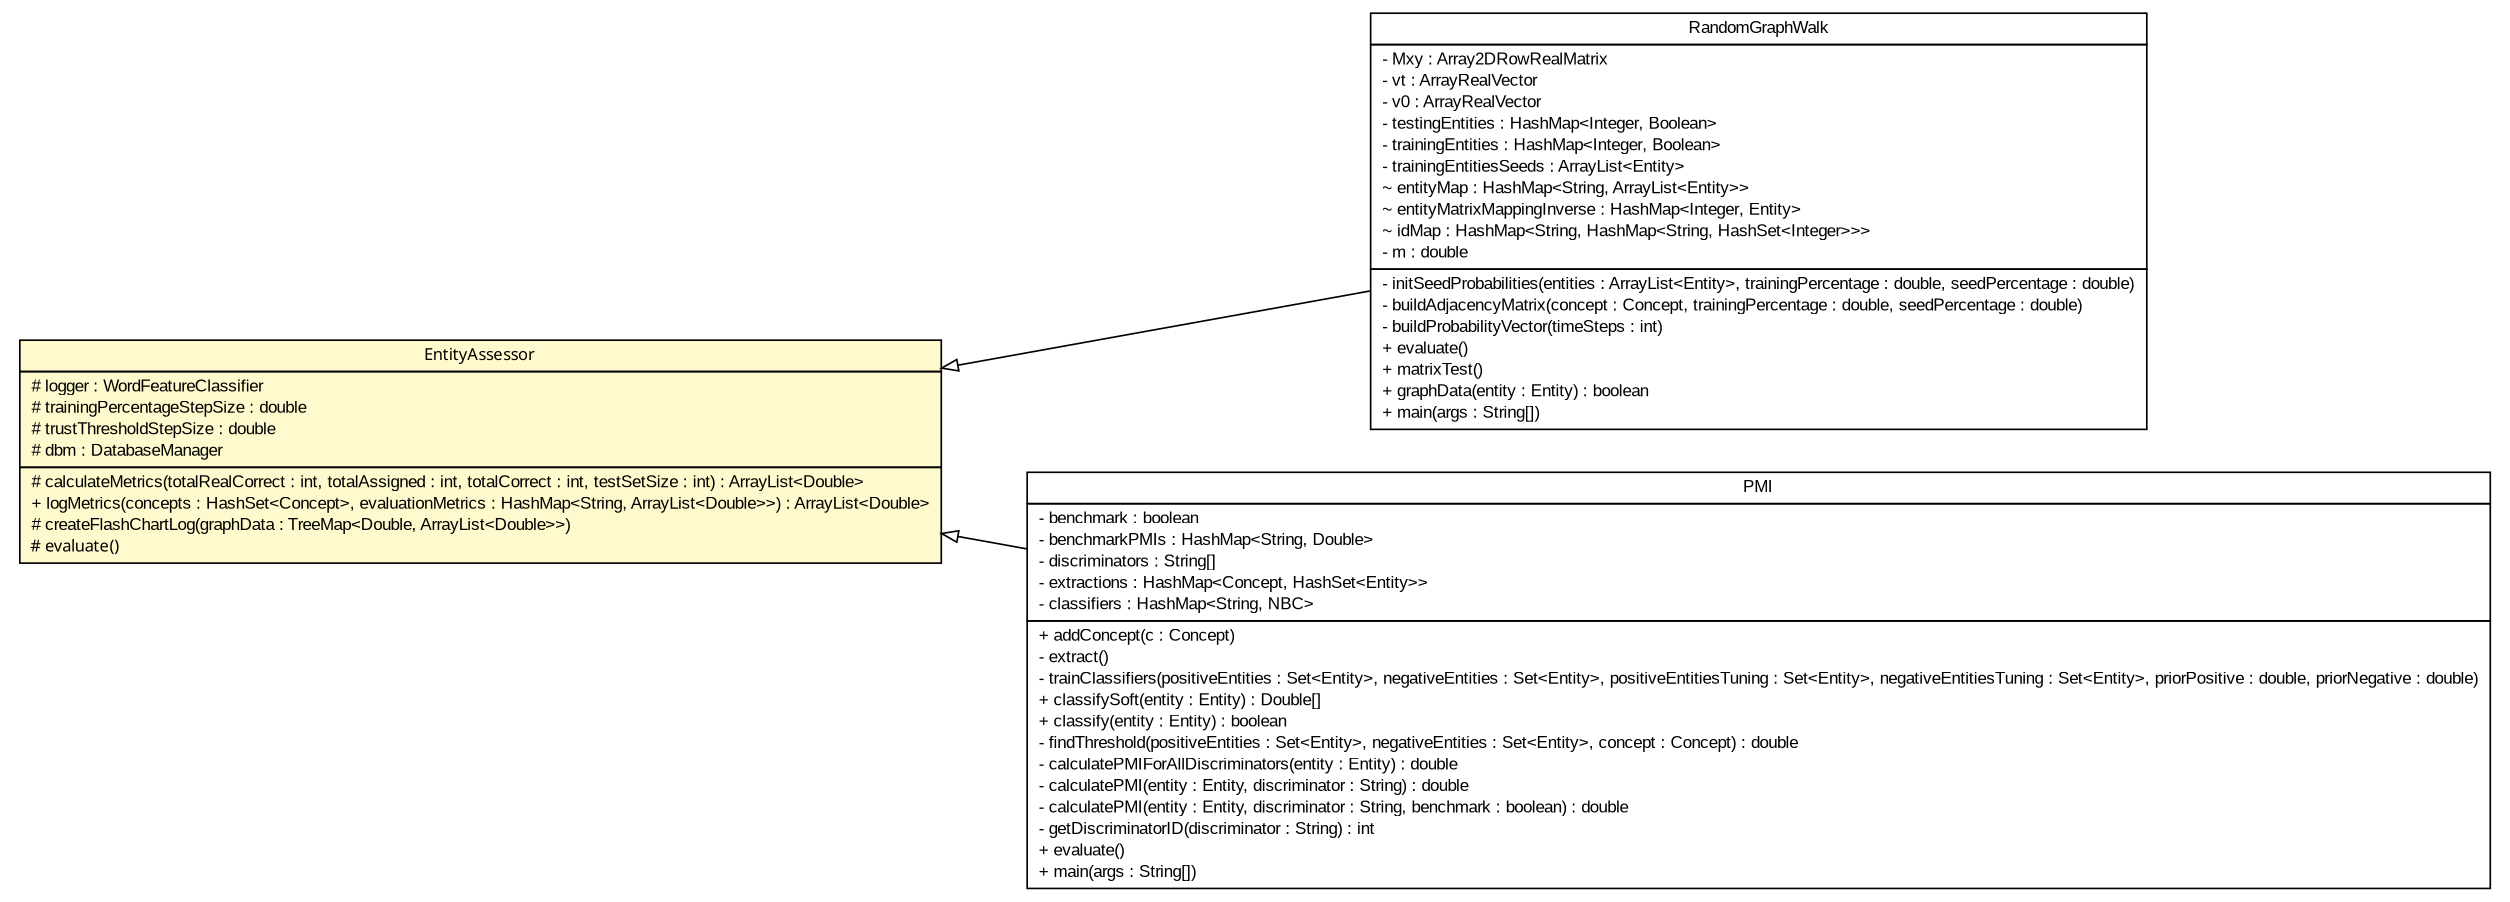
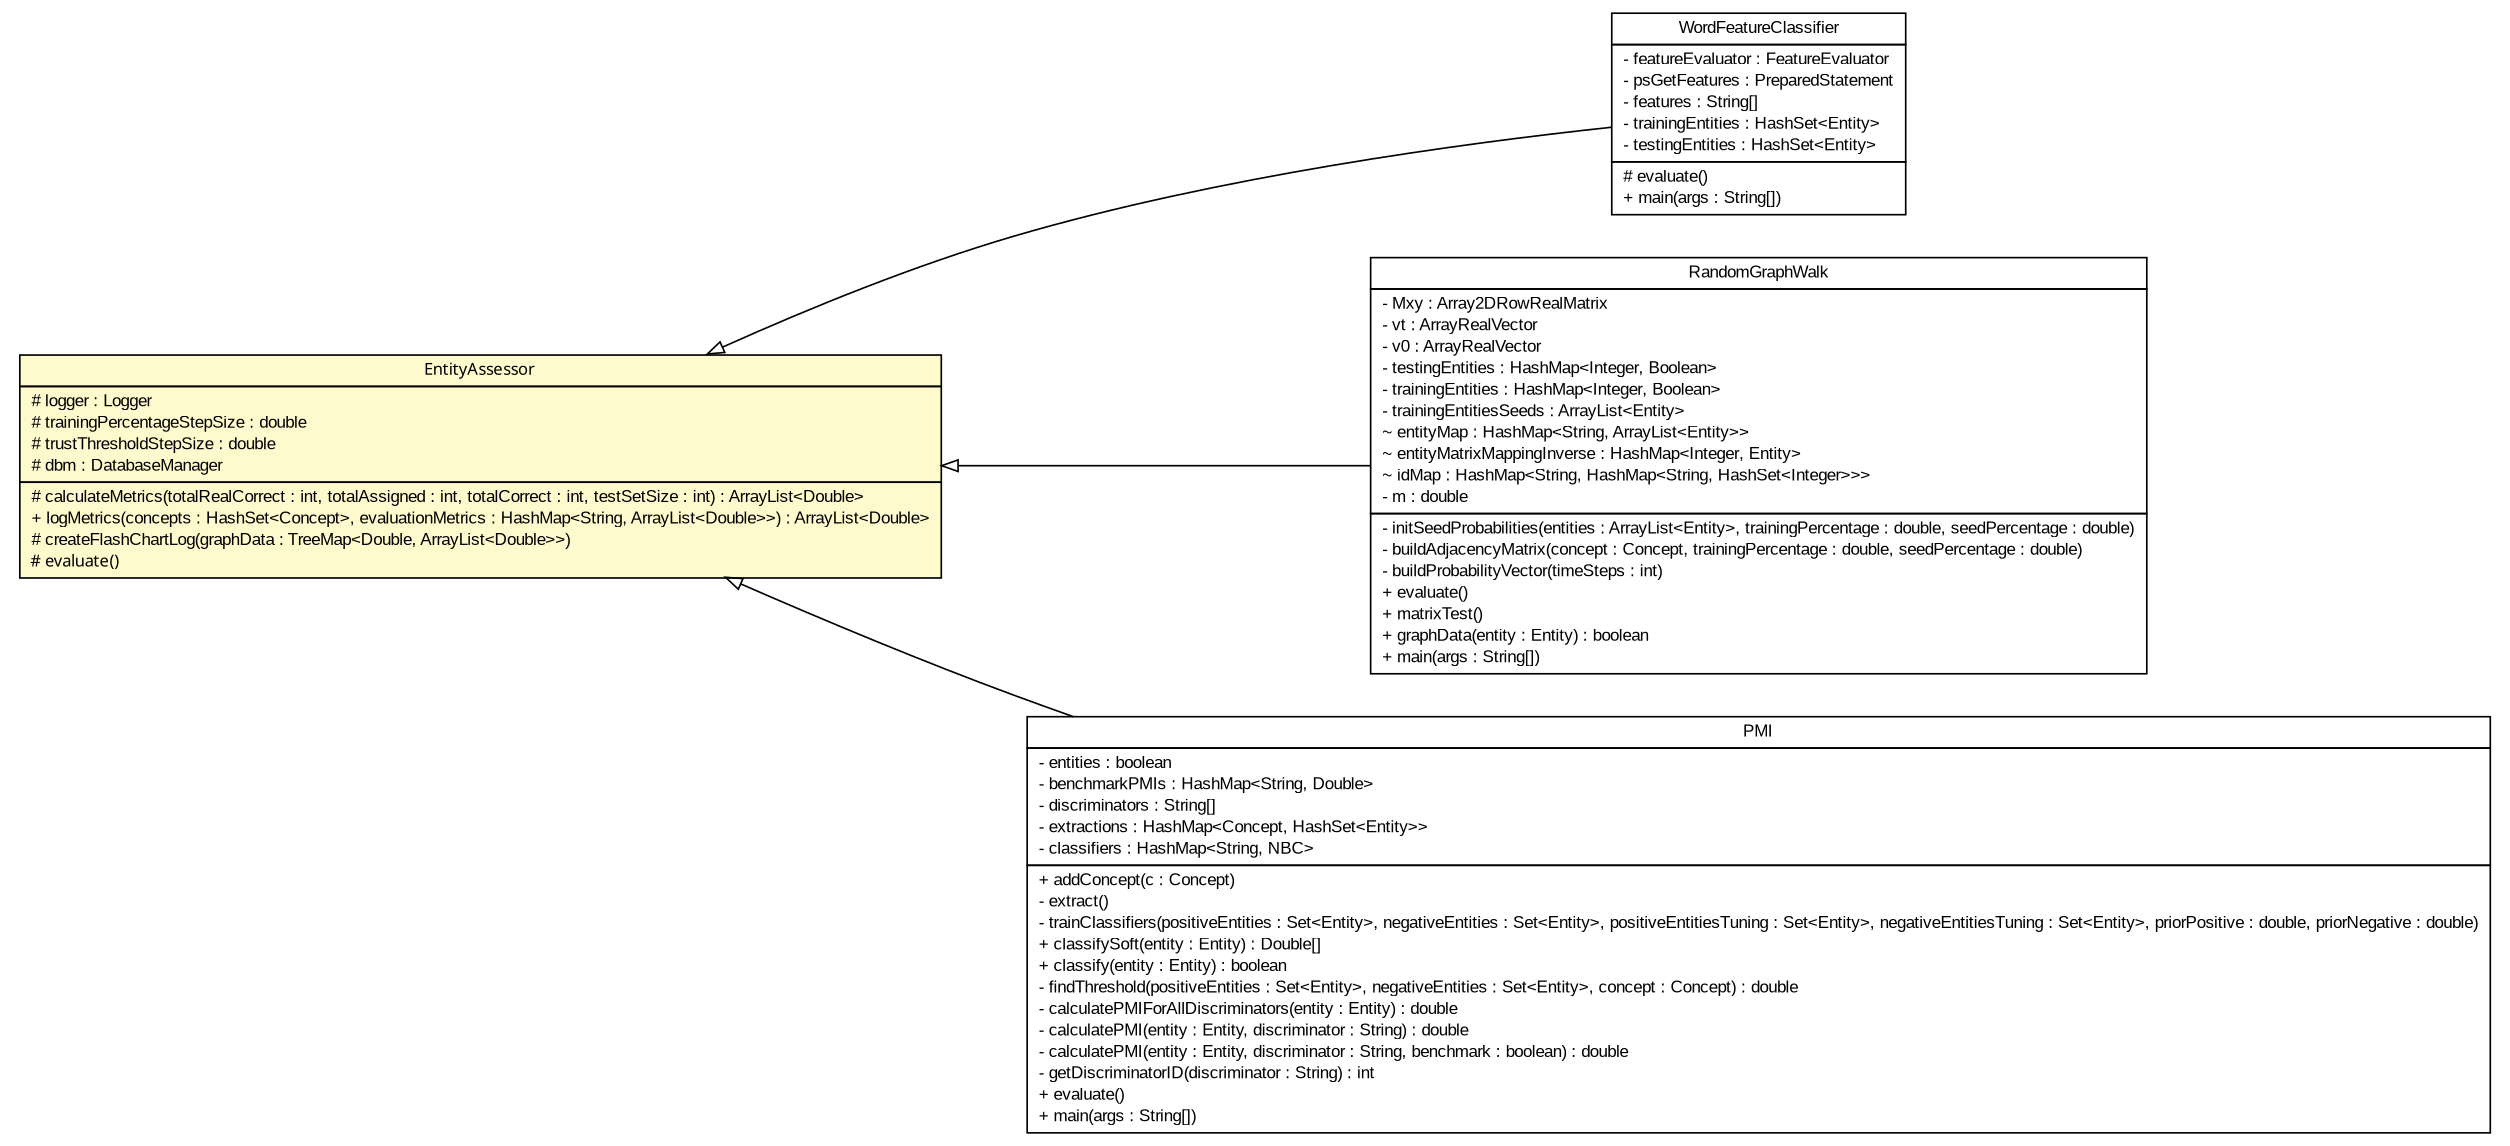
node "WordFeatureClassifier": added
node "EntityAssessor": text "# logger : WordFeatureClassifier" -> "# logger : Logger"
node "PMI": text "- benchmark : boolean" -> "- entities : boolean"
